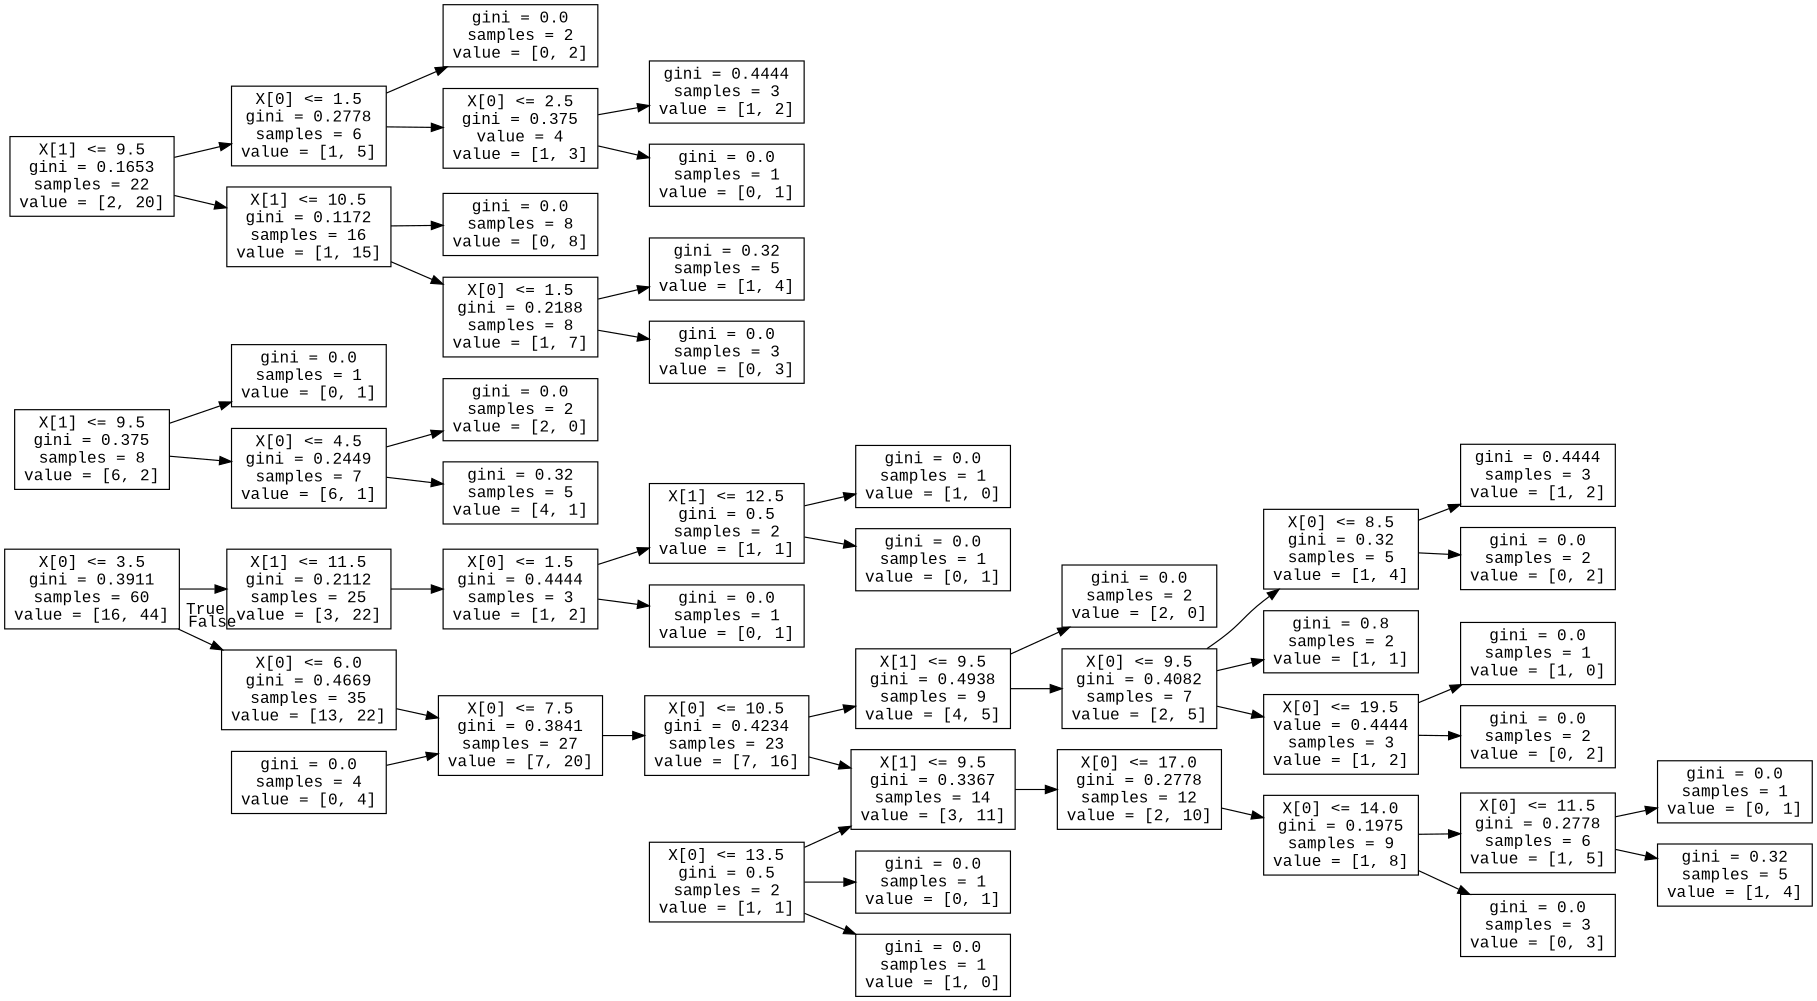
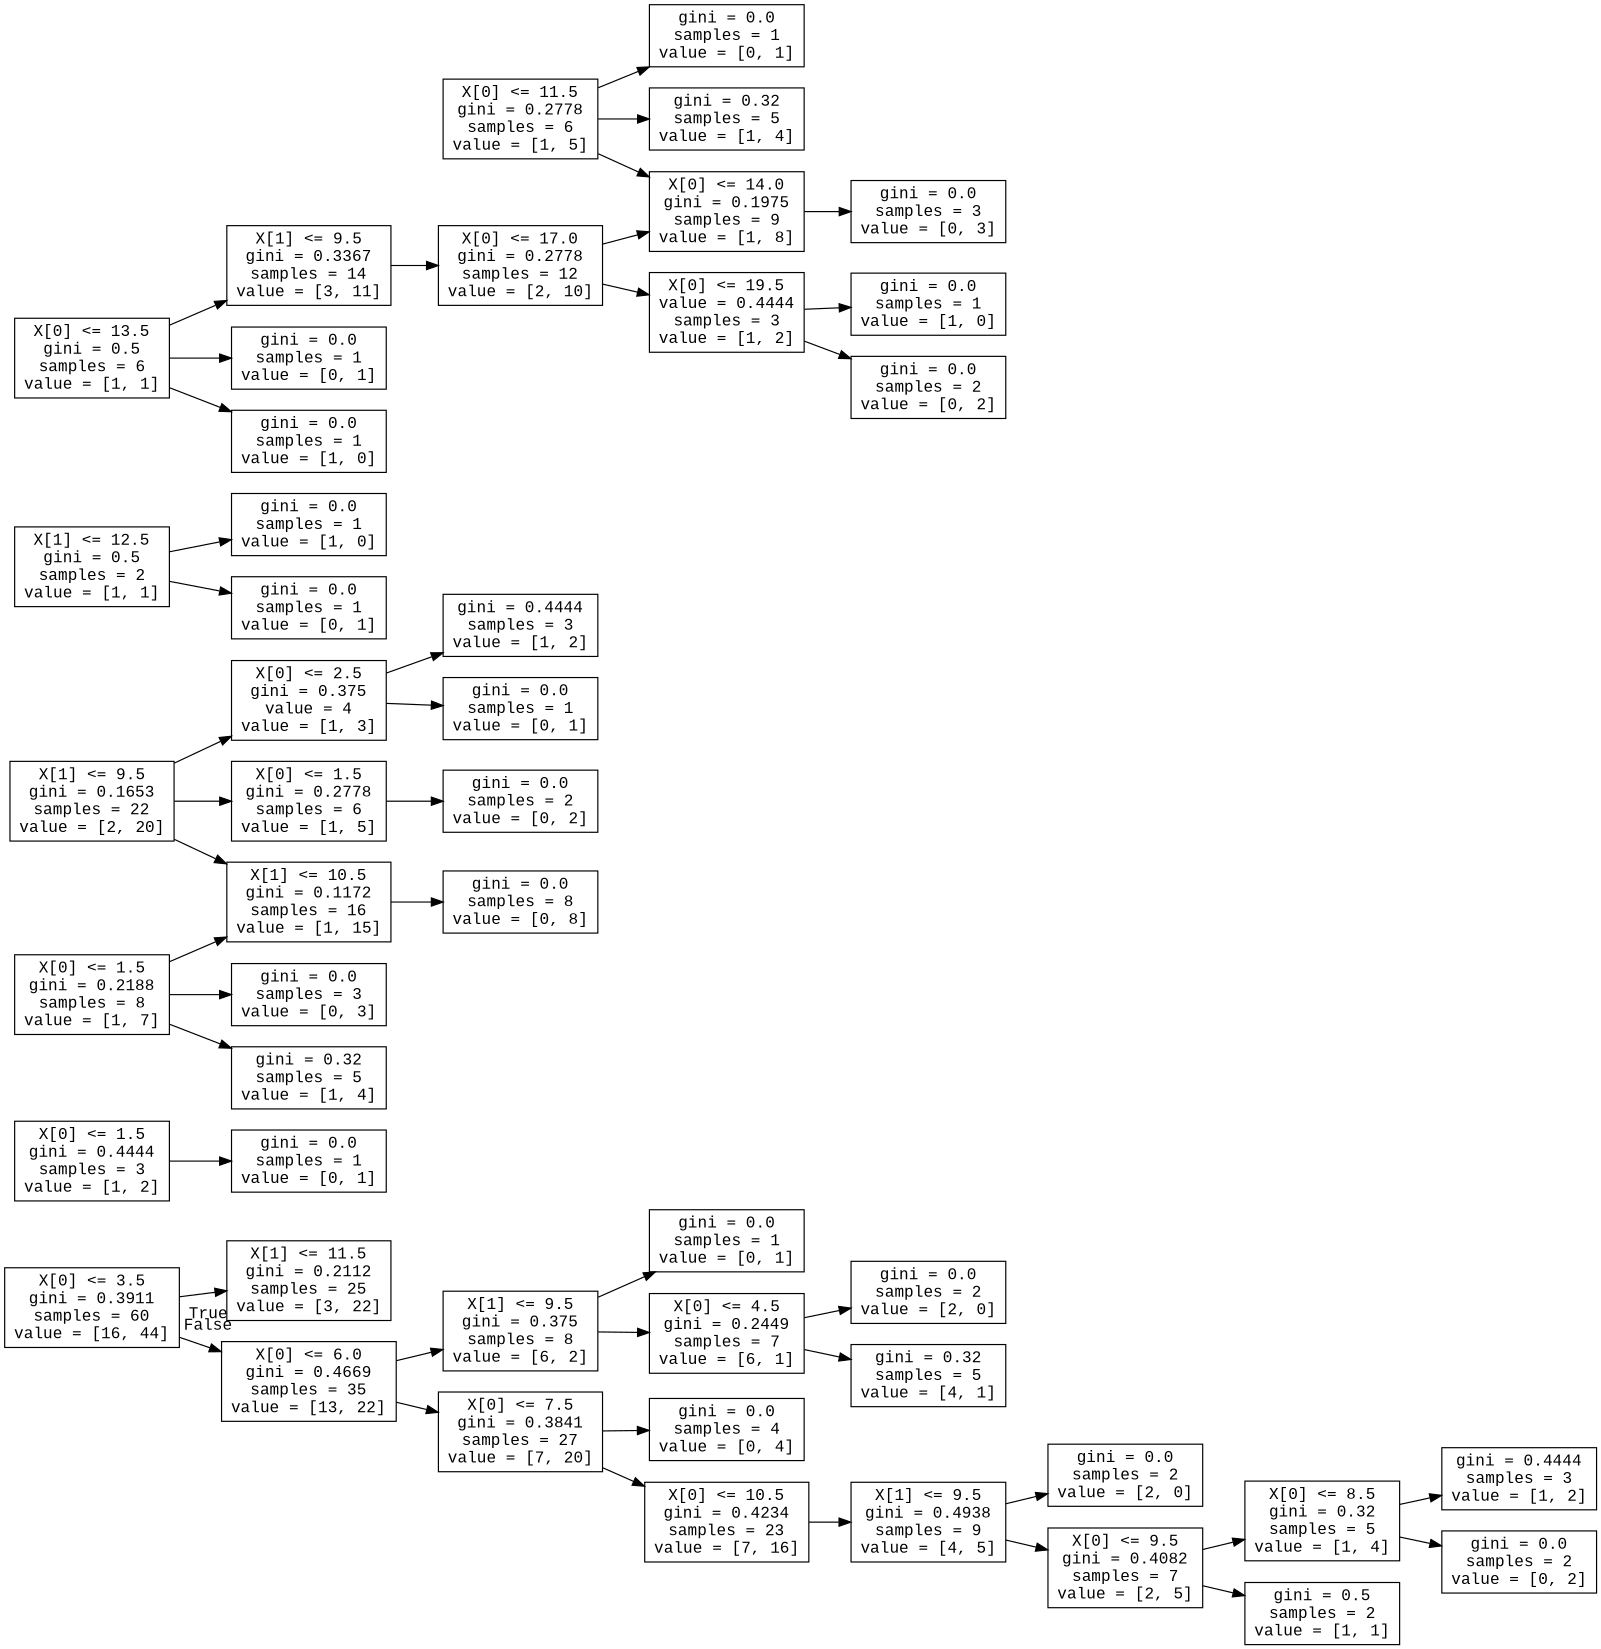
edge "X[0] <= 1.5 gini = 0.2778 samples = 6 value = [1, 5]" -> "X[0] <= 2.5 gini = 0.375 value = 4 value = [1, 3]": now "X[1] <= 9.5 gini = 0.1653 samples = 22 value = [2, 20]" -> "X[0] <= 2.5 gini = 0.375 value = 4 value = [1, 3]"
edge "X[1] <= 10.5 gini = 0.1172 samples = 16 value = [1, 15]" -> "X[0] <= 1.5 gini = 0.2188 samples = 8 value = [1, 7]": reversed
edge "X[0] <= 1.5 gini = 0.4444 samples = 3 value = [1, 2]" -> "X[1] <= 12.5 gini = 0.5 samples = 2 value = [1, 1]": removed
edge "X[1] <= 11.5 gini = 0.2112 samples = 25 value = [3, 22]" -> "X[0] <= 1.5 gini = 0.4444 samples = 3 value = [1, 2]": removed
node "gini = 0.8 samples = 2 value = [1, 1]": label "gini = 0.8 samples = 2 value = [1, 1]" -> "gini = 0.5 samples = 2 value = [1, 1]"
edge "X[0] <= 9.5 gini = 0.4082 samples = 7 value = [2, 5]" -> "X[0] <= 19.5 value = 0.4444 samples = 3 value = [1, 2]": now "X[0] <= 17.0 gini = 0.2778 samples = 12 value = [2, 10]" -> "X[0] <= 19.5 value = 0.4444 samples = 3 value = [1, 2]"
edge "gini = 0.0 samples = 4 value = [0, 4]" -> "X[0] <= 7.5 gini = 0.3841 samples = 27 value = [7, 20]": reversed
edge "X[0] <= 10.5 gini = 0.4234 samples = 23 value = [7, 16]" -> "X[1] <= 9.5 gini = 0.3367 samples = 14 value = [3, 11]": removed
edge "X[0] <= 14.0 gini = 0.1975 samples = 9 value = [1, 8]" -> "X[0] <= 11.5 gini = 0.2778 samples = 6 value = [1, 5]": reversed
node "X[0] <= 13.5 gini = 0.5 samples = 2 value = [1, 1]": label "X[0] <= 13.5 gini = 0.5 samples = 2 value = [1, 1]" -> "X[0] <= 13.5 gini = 0.5 samples = 6 value = [1, 1]"
edge "X[0] <= 6.0 gini = 0.4669 samples = 35 value = [13, 22]" -> "X[1] <= 9.5 gini = 0.375 samples = 8 value = [6, 2]": added
